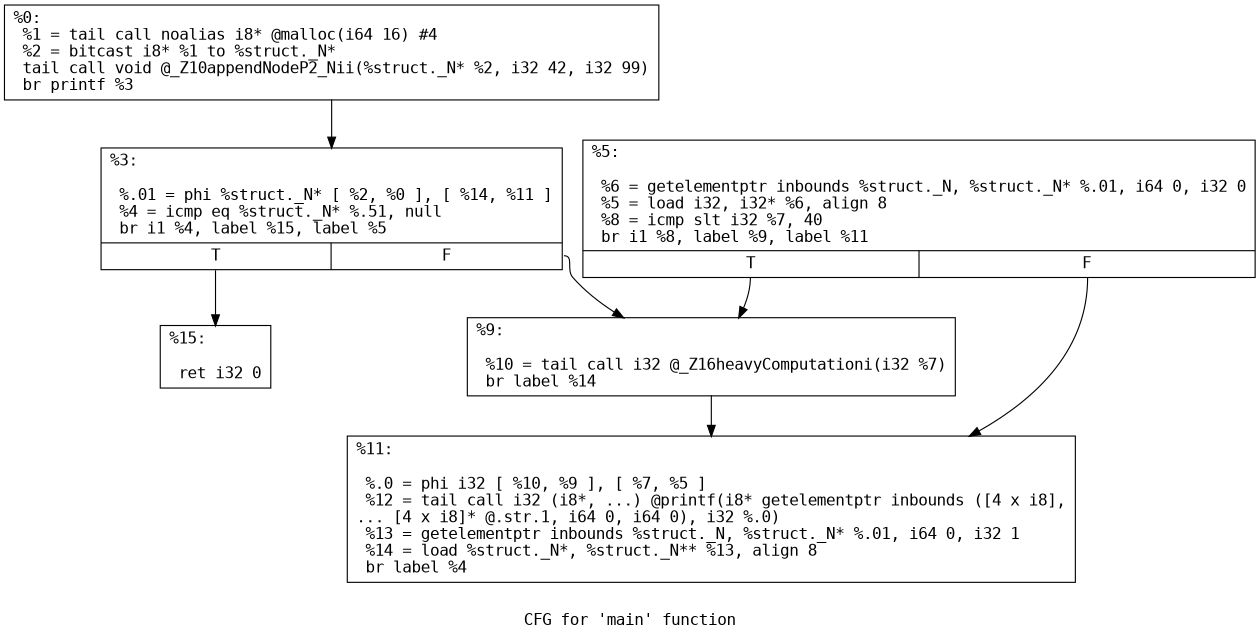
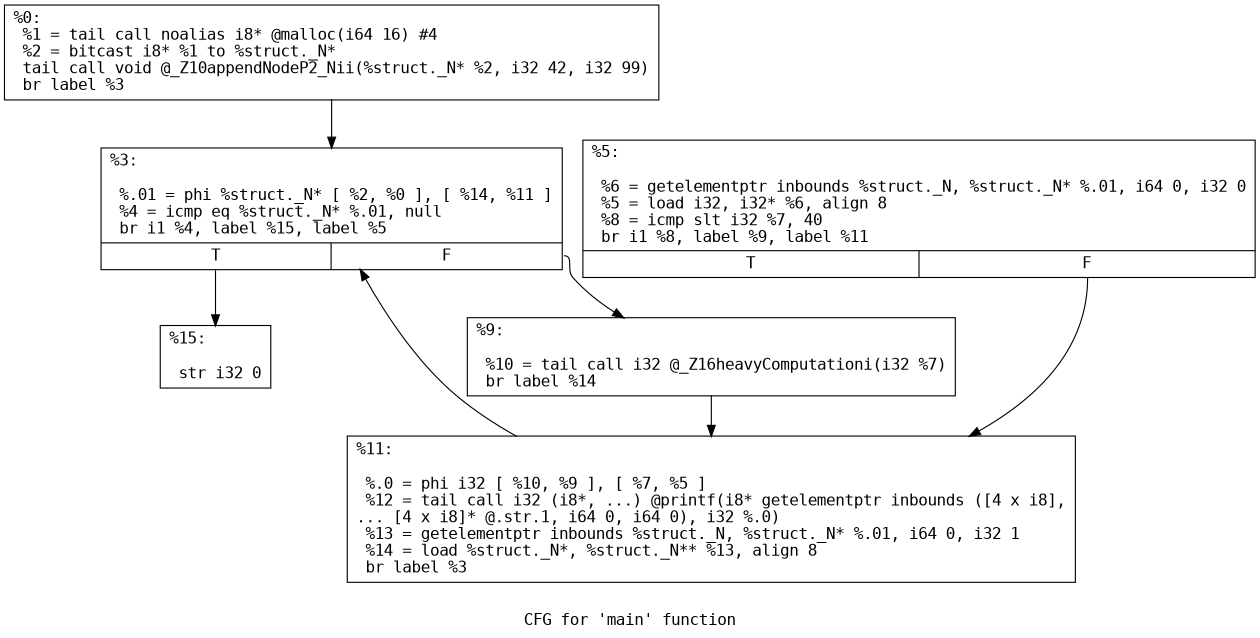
node "%0:": text "br printf %3" -> "br label %3"
node "%3:": text "%4 = icmp eq %struct._N* %.51, null" -> "%4 = icmp eq %struct._N* %.01, null"
edge "%5:" -> "%9:": removed
edge "%11:" -> "%3:": added
node "%15:": text "ret i32 0" -> "str i32 0"
node "%11:": text "br label %4" -> "br label %3"
